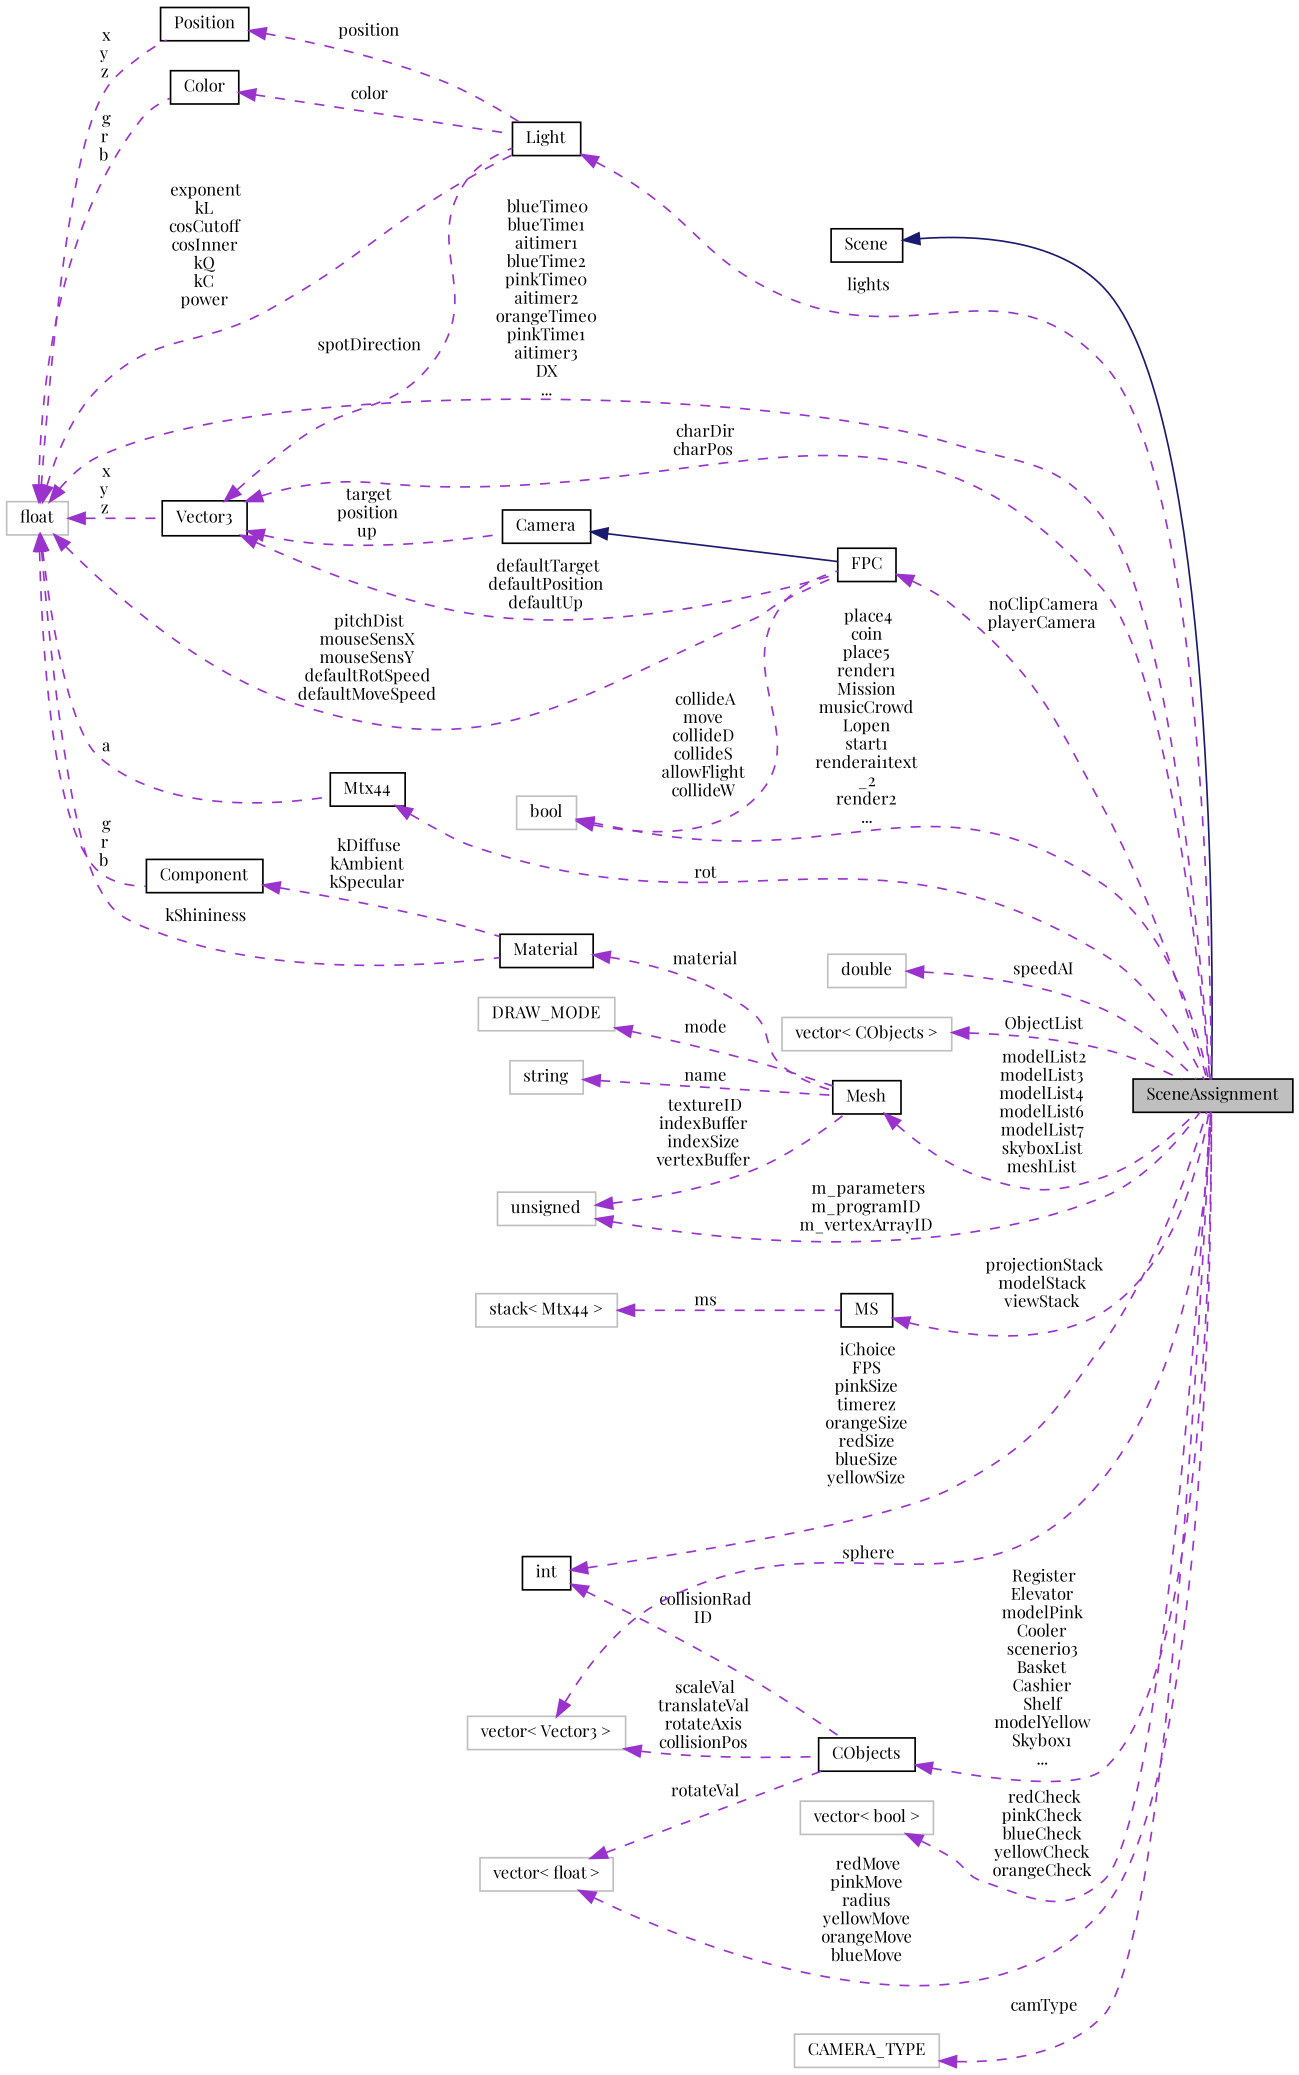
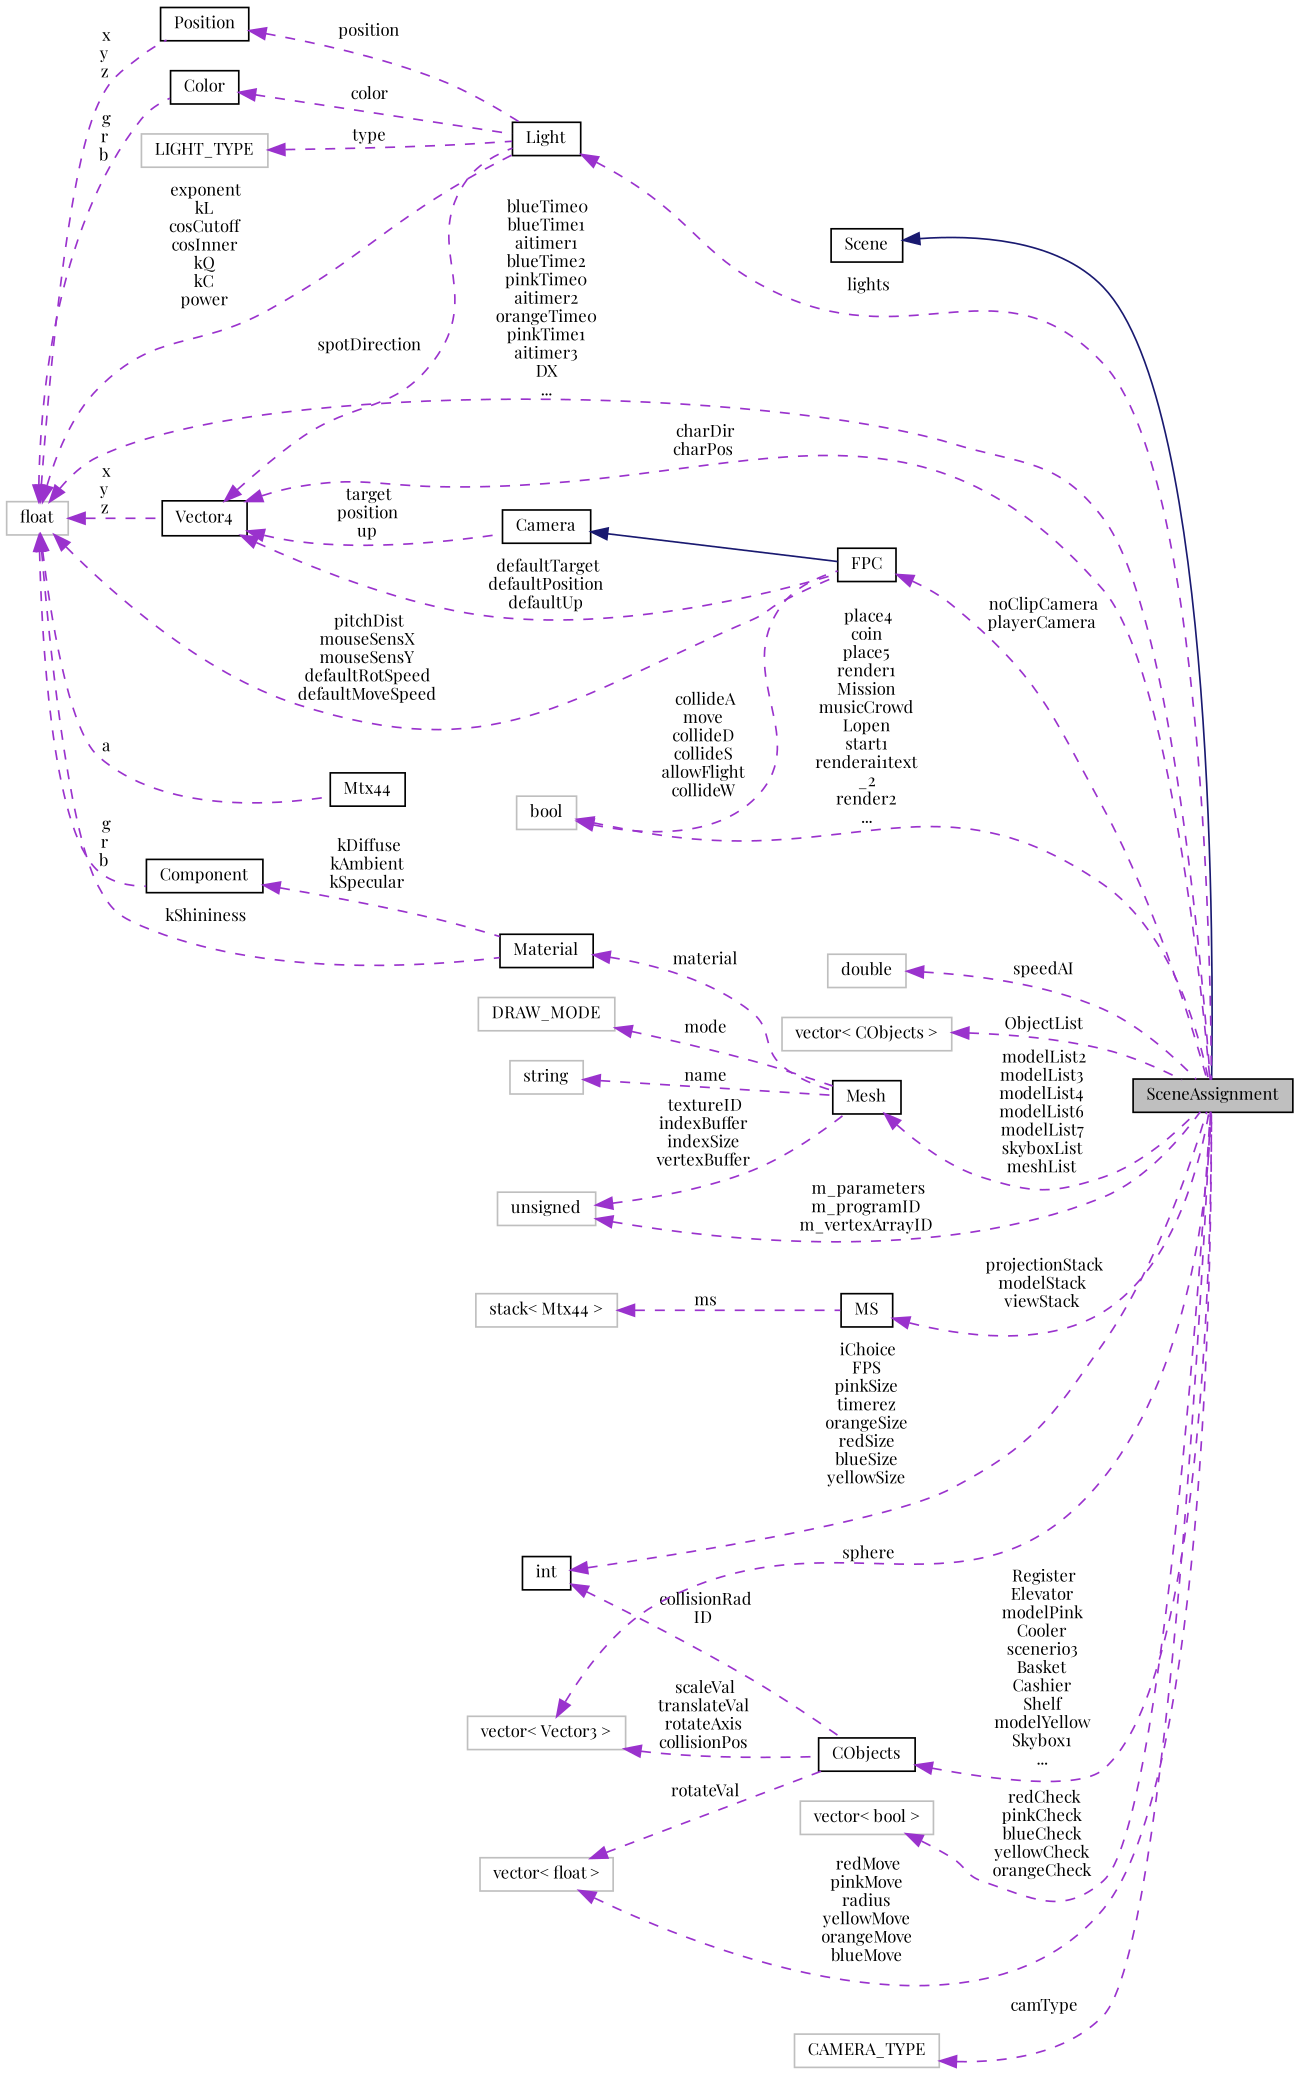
node "LIGHT_TYPE": added
node "Vector3": label "Vector3" -> "Vector4"
edge "SceneAssignment" -> "Mtx44": removed, label "rot"
